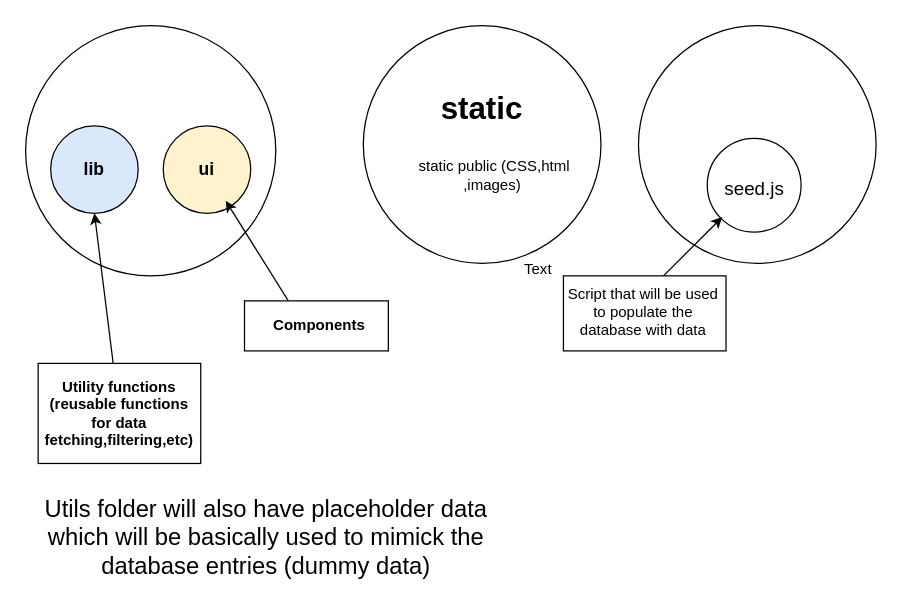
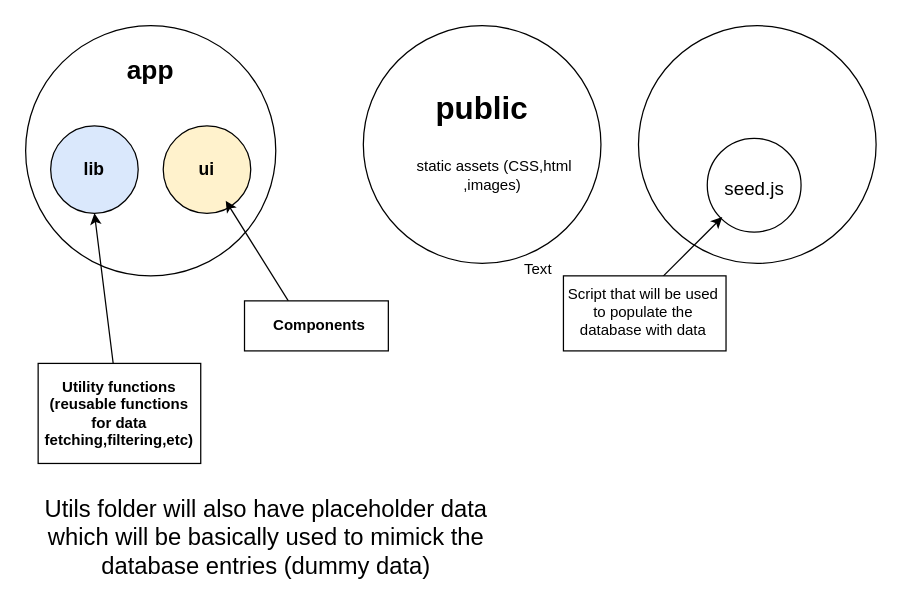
node "app": added
node "static": label "static" -> "public"
node "static public (CSS,html ,images)": label "static public (CSS,html ,images)" -> "static assets (CSS,html ,images)"
